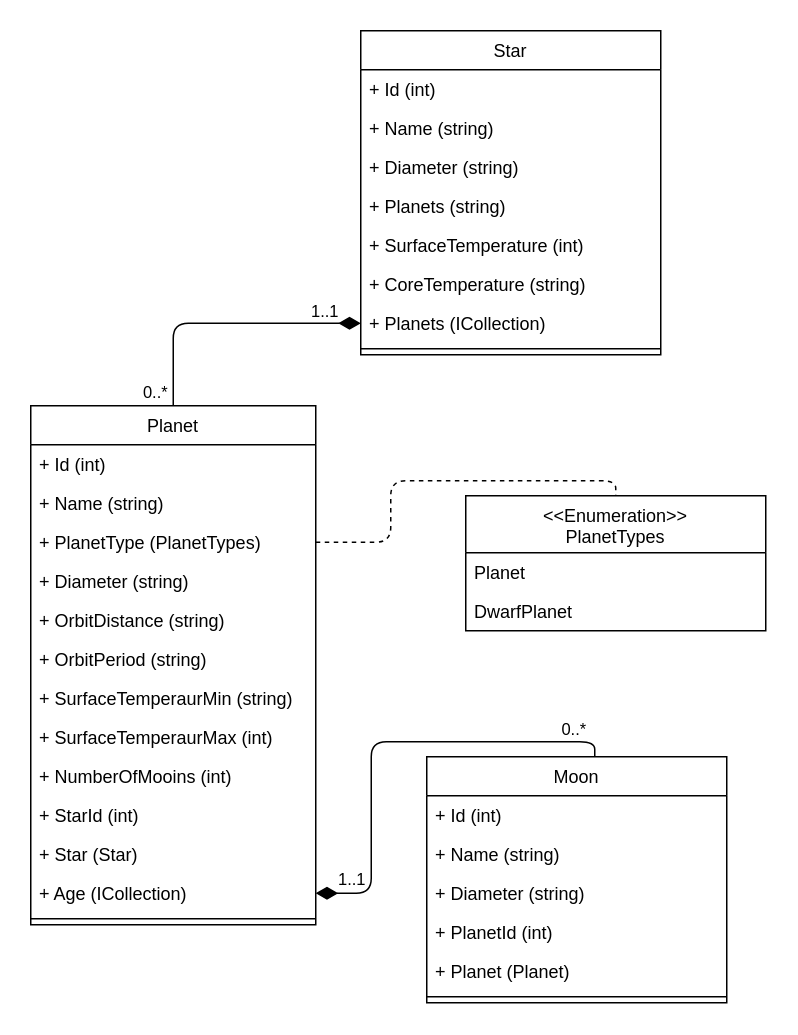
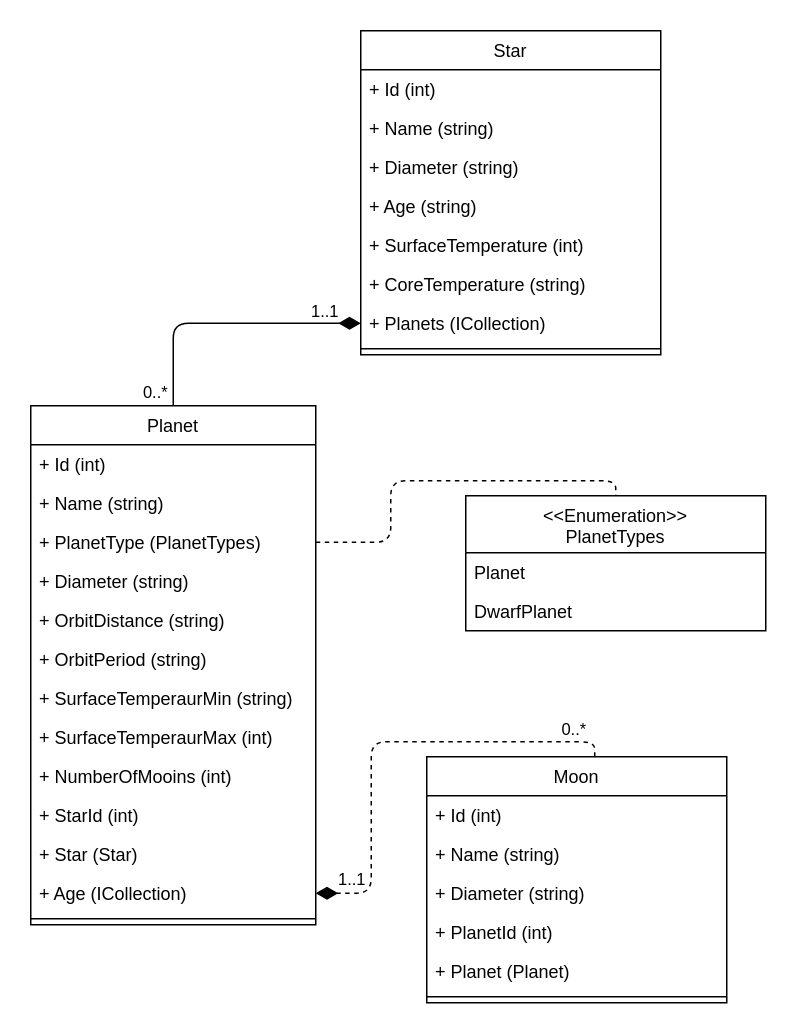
node "+ Planets (string)": label "+ Planets (string)" -> "+ Age (string)"
edge "Moon" -> "+ Age (ICollection)": style solid -> dashed
